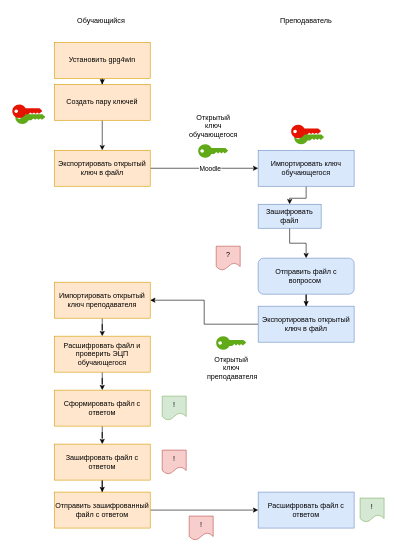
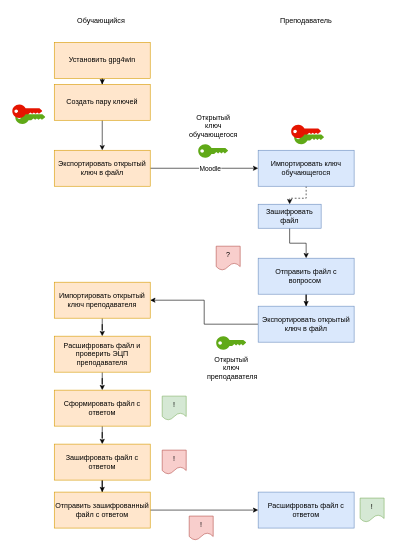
edge "Импортировать ключ обучающегося" -> "Зашифровать файл": style solid -> dashed
node "Отправить файл с вопросом": shape rounded rectangle -> rectangle
node "Расшифровать файл и проверить ЭЦП обучающегося": label "Расшифровать файл и проверить ЭЦП обучающегося" -> "Расшифровать файл и проверить ЭЦП преподавателя"
